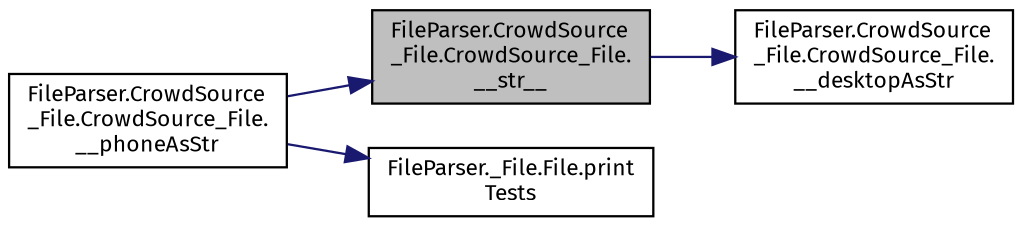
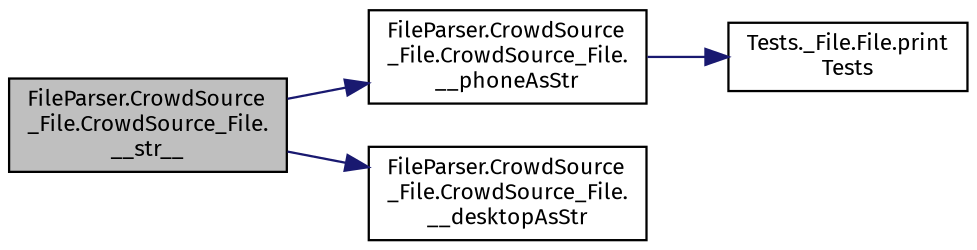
edge "FileParser.CrowdSource _File.CrowdSource_File. __phoneAsStr" -> "FileParser.CrowdSource _File.CrowdSource_File. __str__": reversed
node "FileParser._File.File.print Tests": label "FileParser._File.File.print Tests" -> "Tests._File.File.print Tests"
